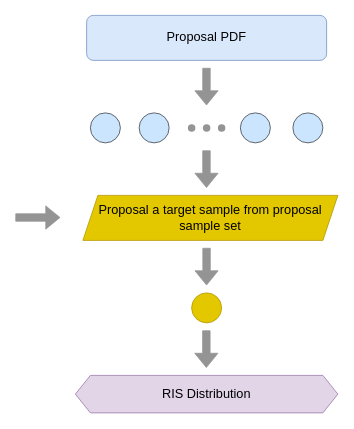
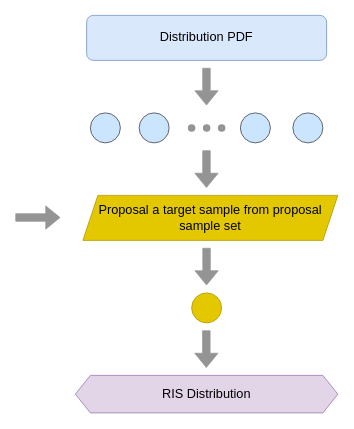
node "Proposal PDF": label "Proposal PDF" -> "Distribution PDF"
